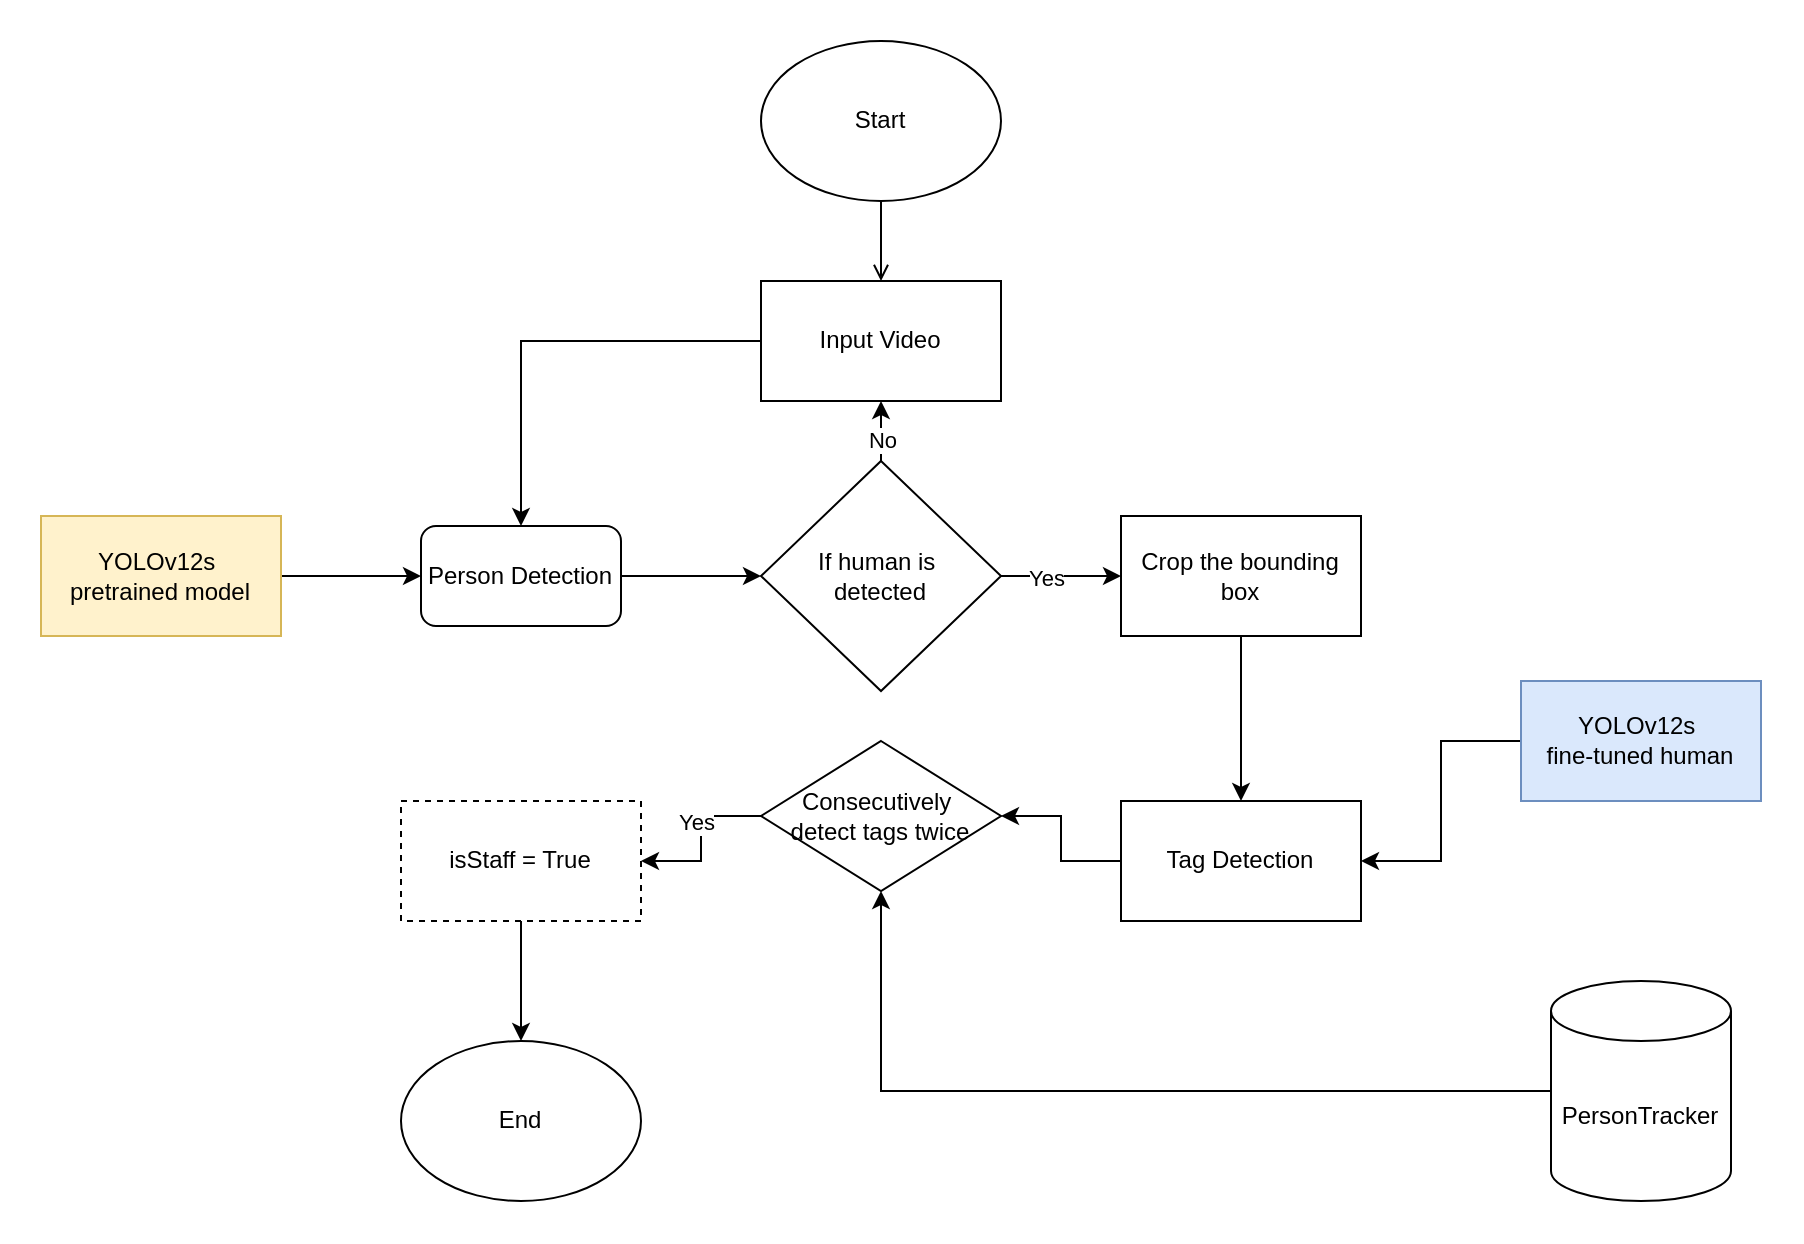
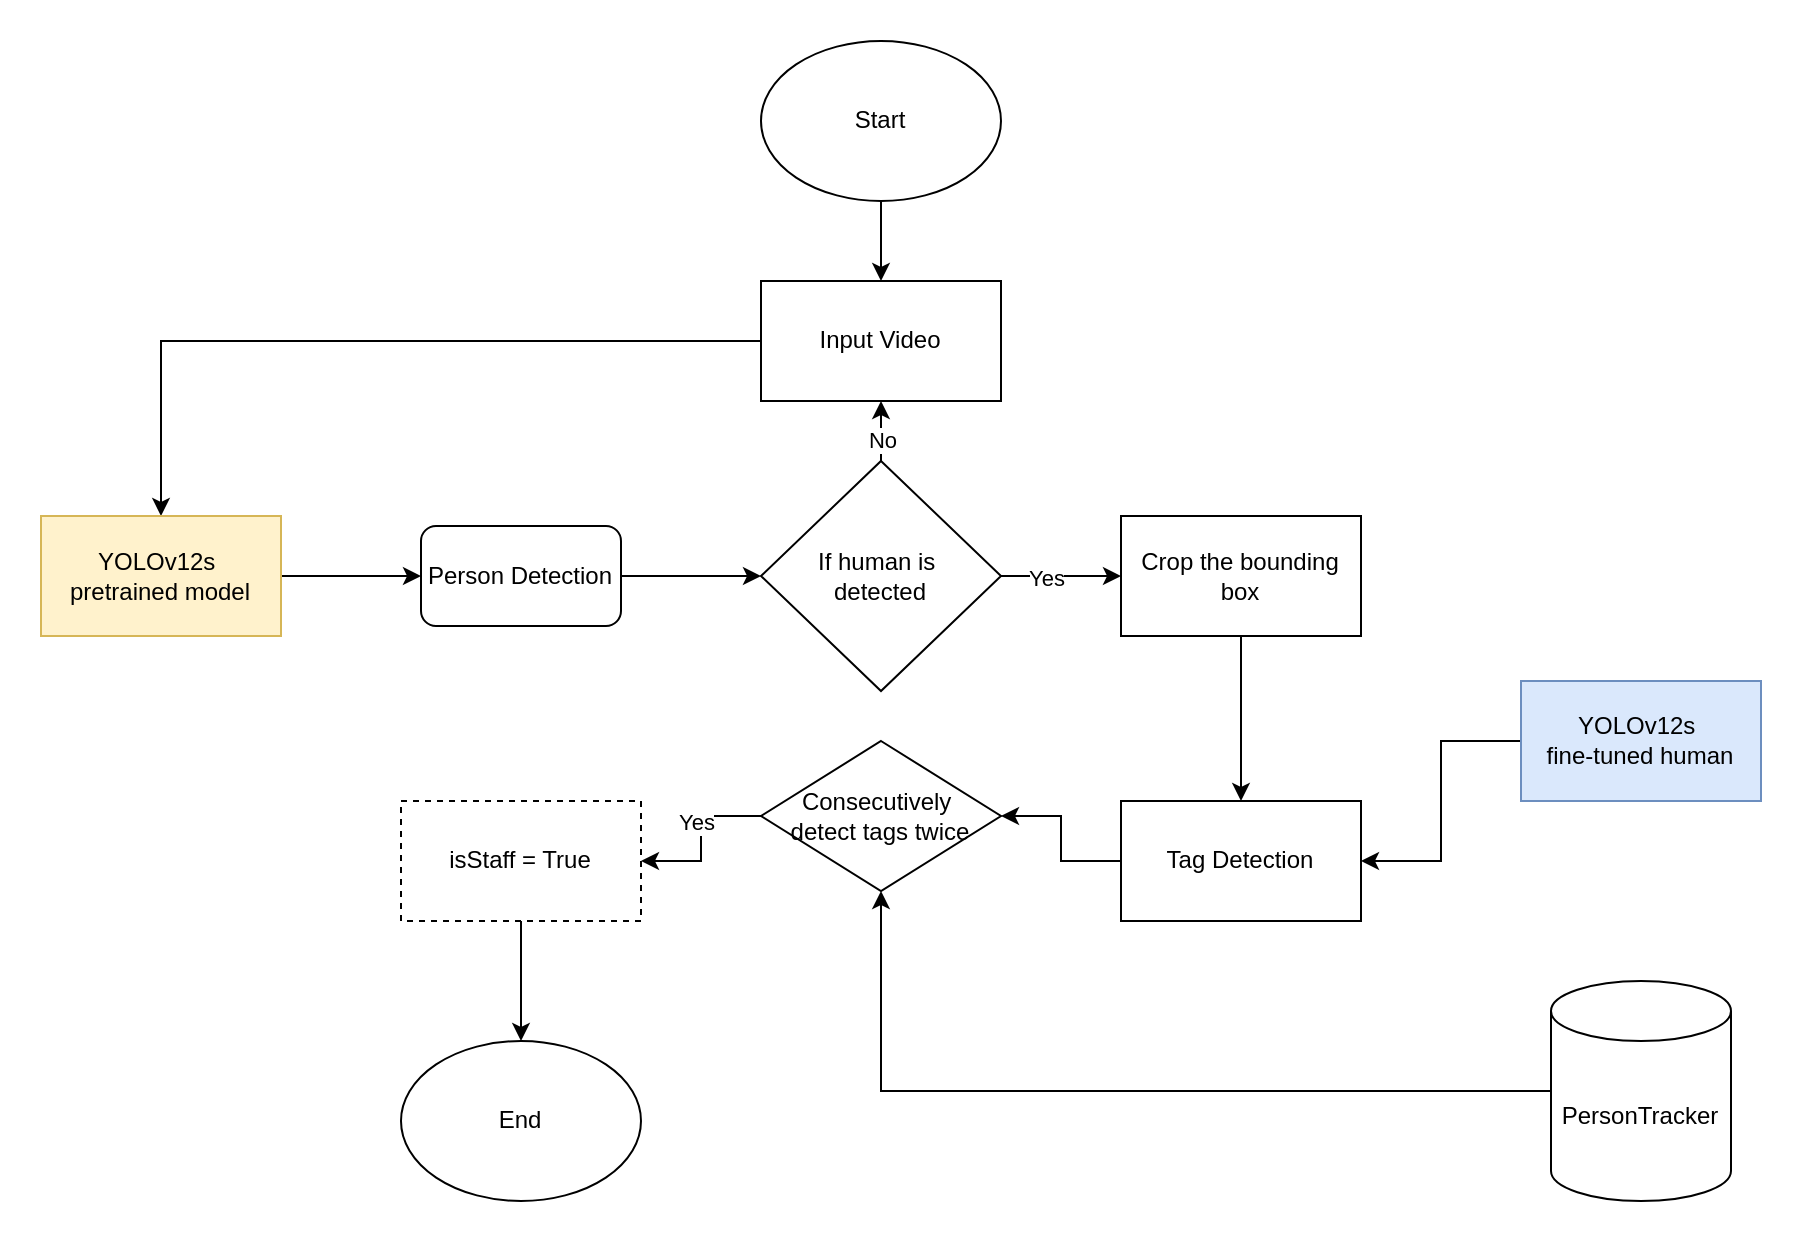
edge "Start" -> "Input Video": arrowhead open -> classic
edge "Input Video" -> "Person Detection": now "Input Video" -> "YOLOv12s pretrained model"
